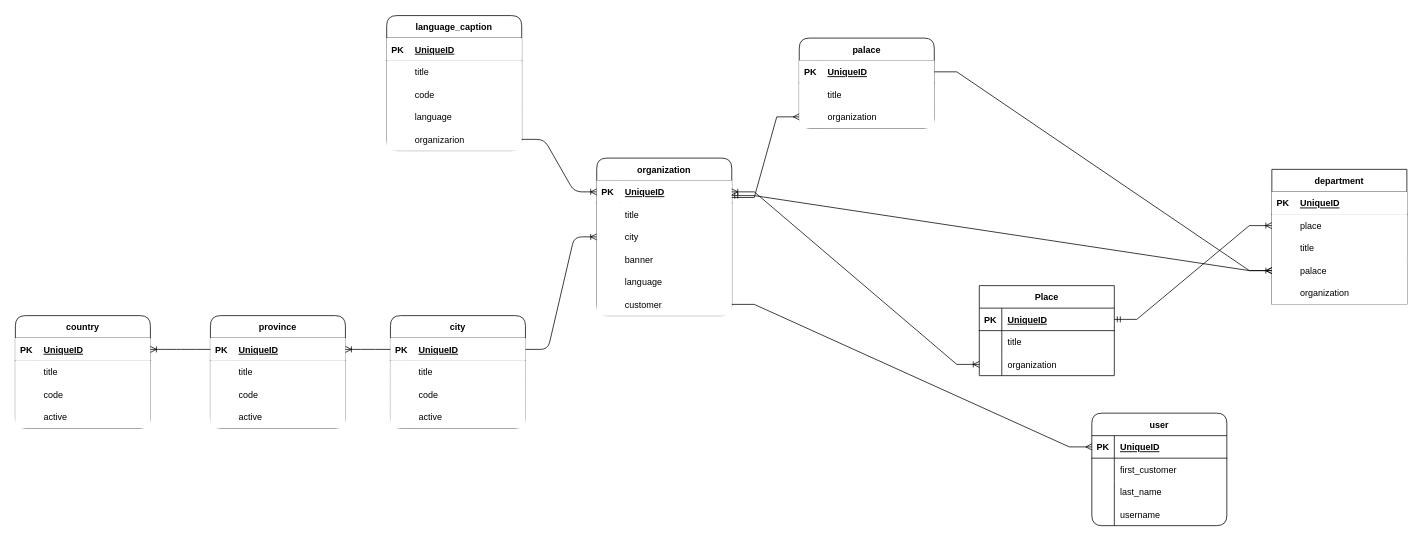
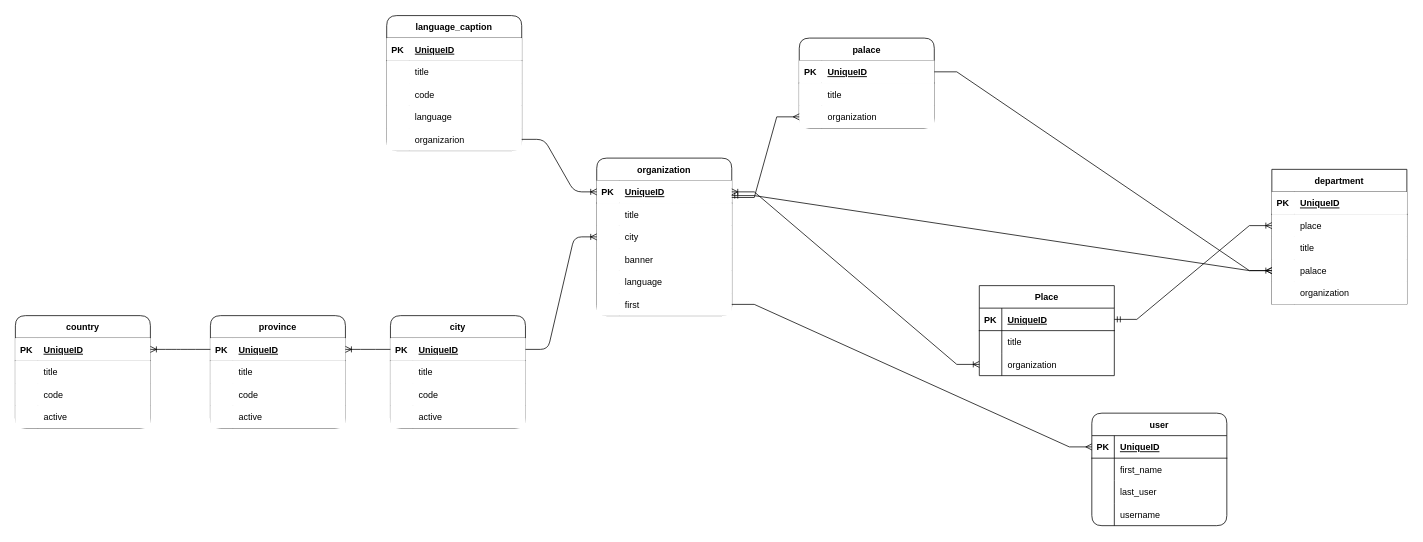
node "customer": label "customer" -> "first"
node "first_customer": label "first_customer" -> "first_name"
node "last_name": label "last_name" -> "last_user"
